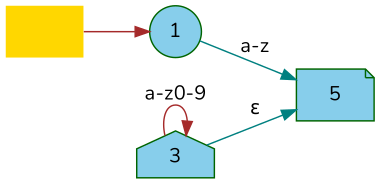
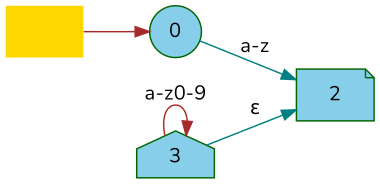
node "1": label "1" -> "0"
node "5": label "5" -> "2"
